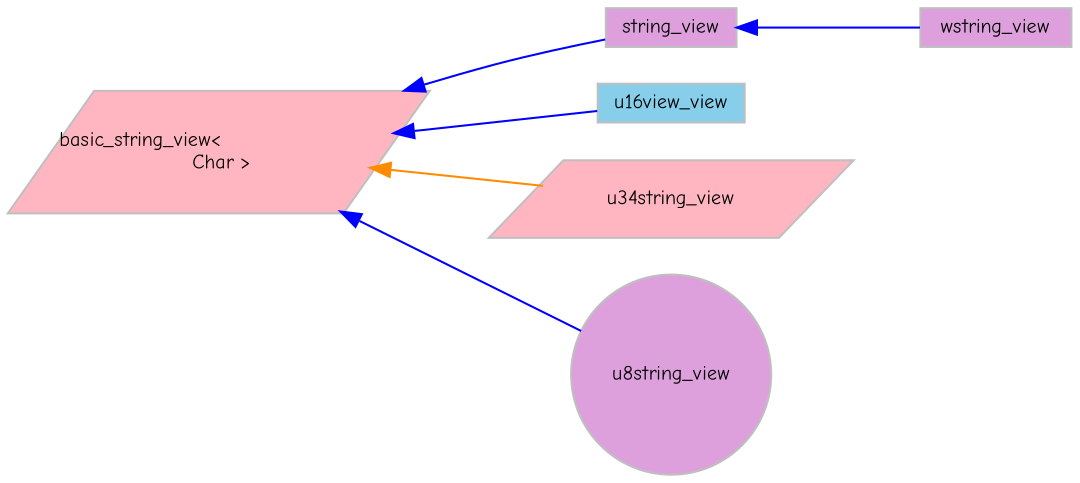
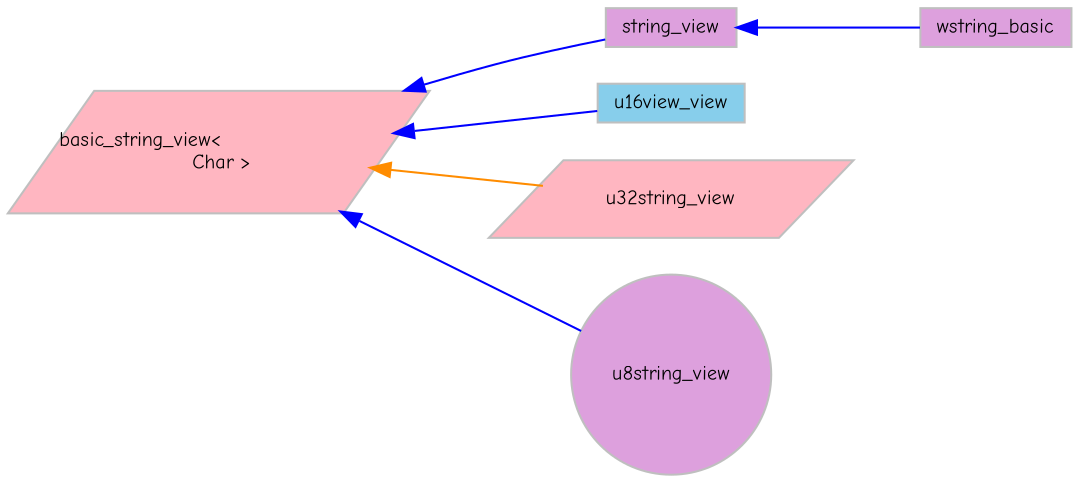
node "wstring_view": label "wstring_view" -> "wstring_basic"
node "u34string_view": label "u34string_view" -> "u32string_view"
